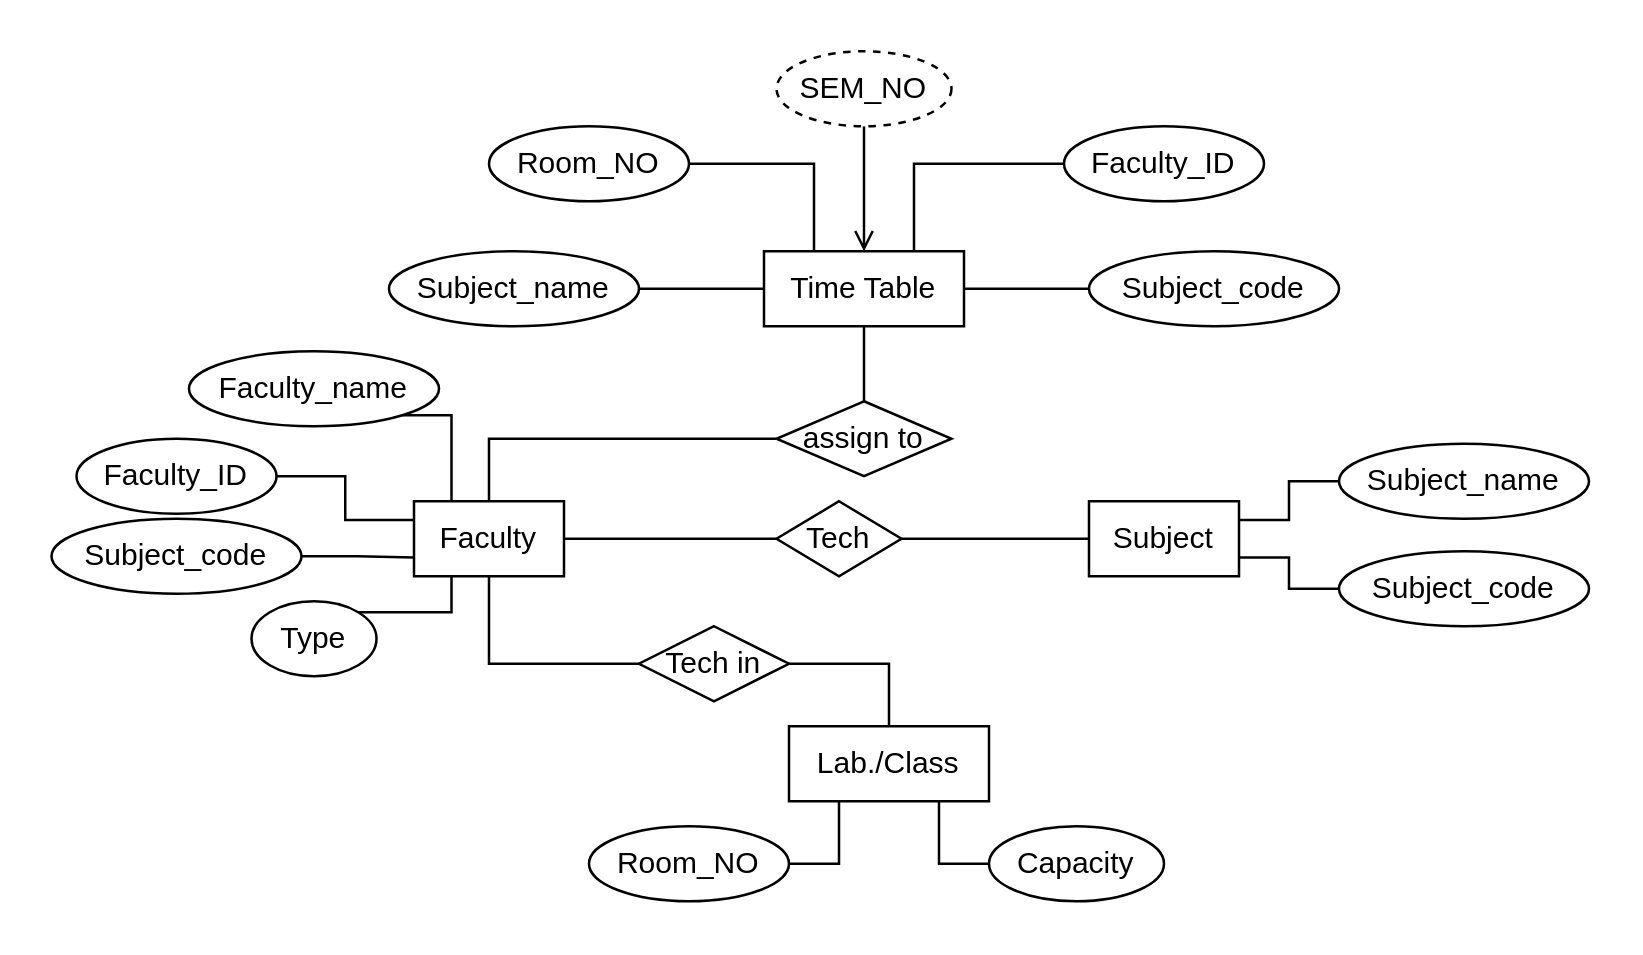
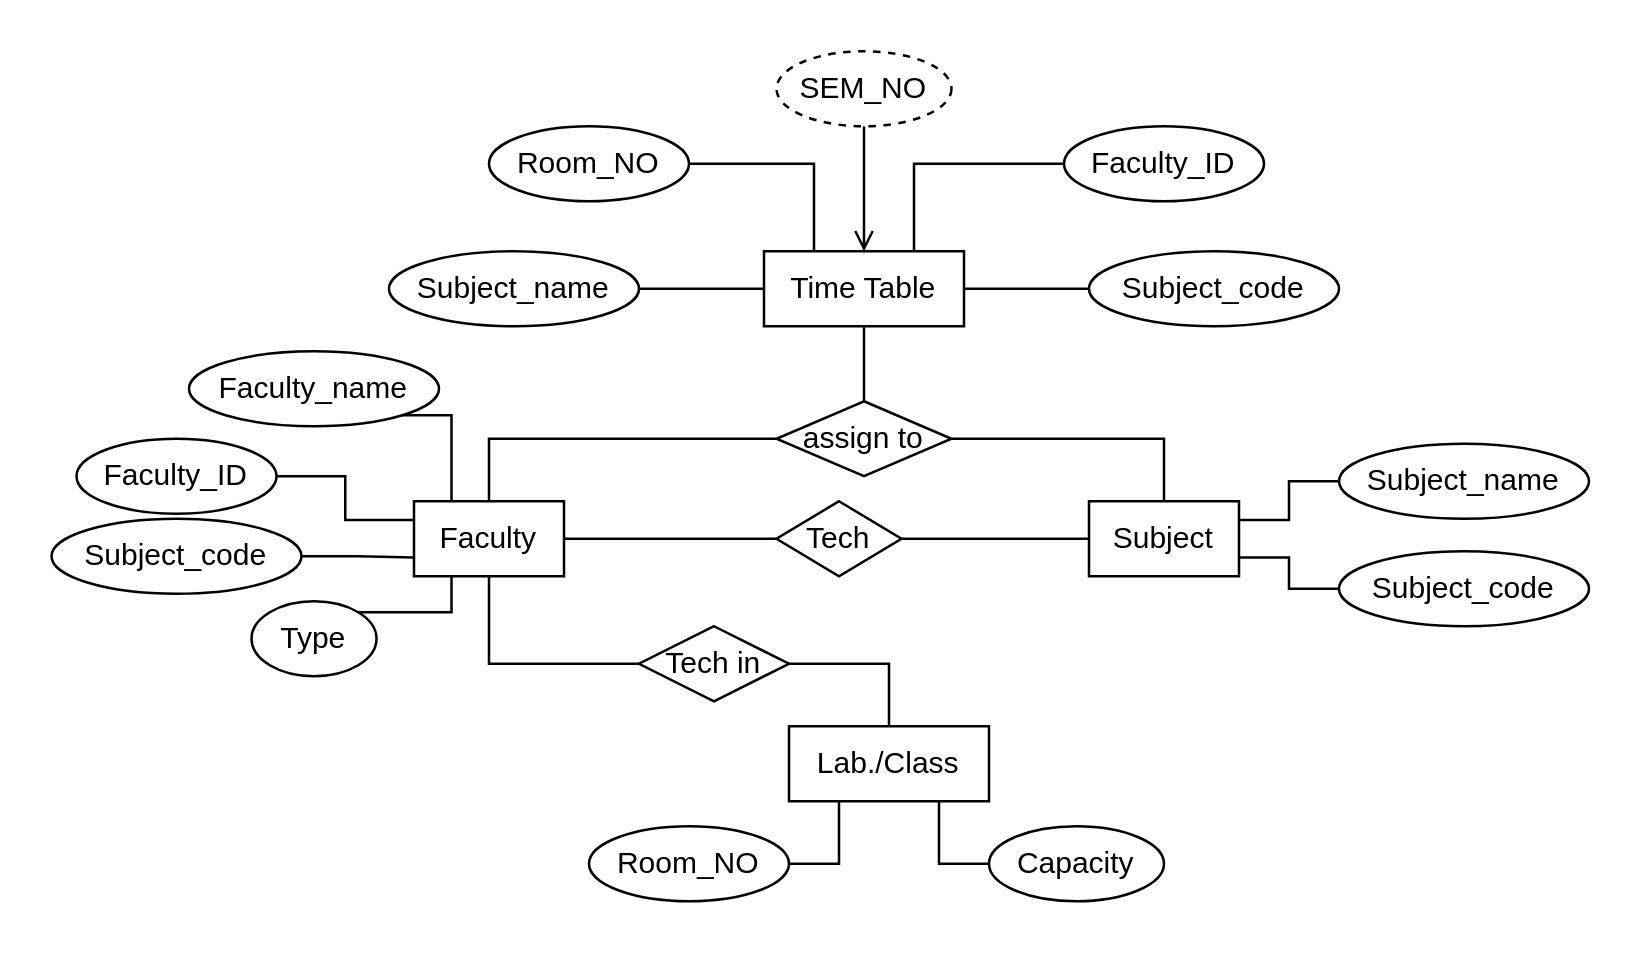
edge "assign to" -- "Subject": added
